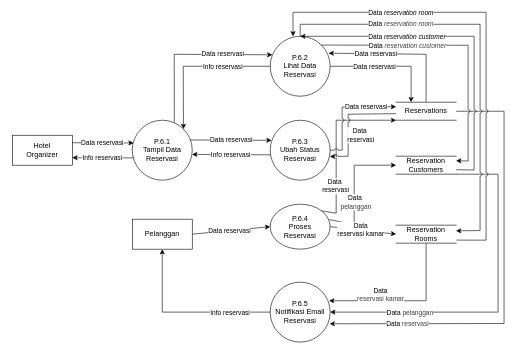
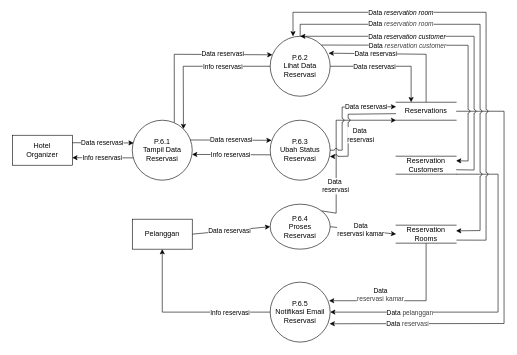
edge "P.6.4 Proses Reservasi" -> "Reservation Customers": removed, label "Data pelanggan"
